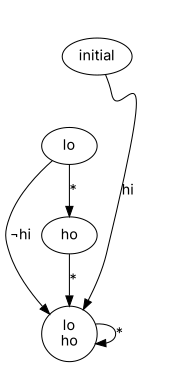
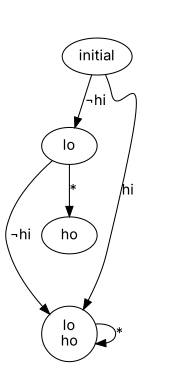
edge "initial" -> "lo": added, label "¬hi"
edge "ho" -> "lo ho": removed, label "*"
